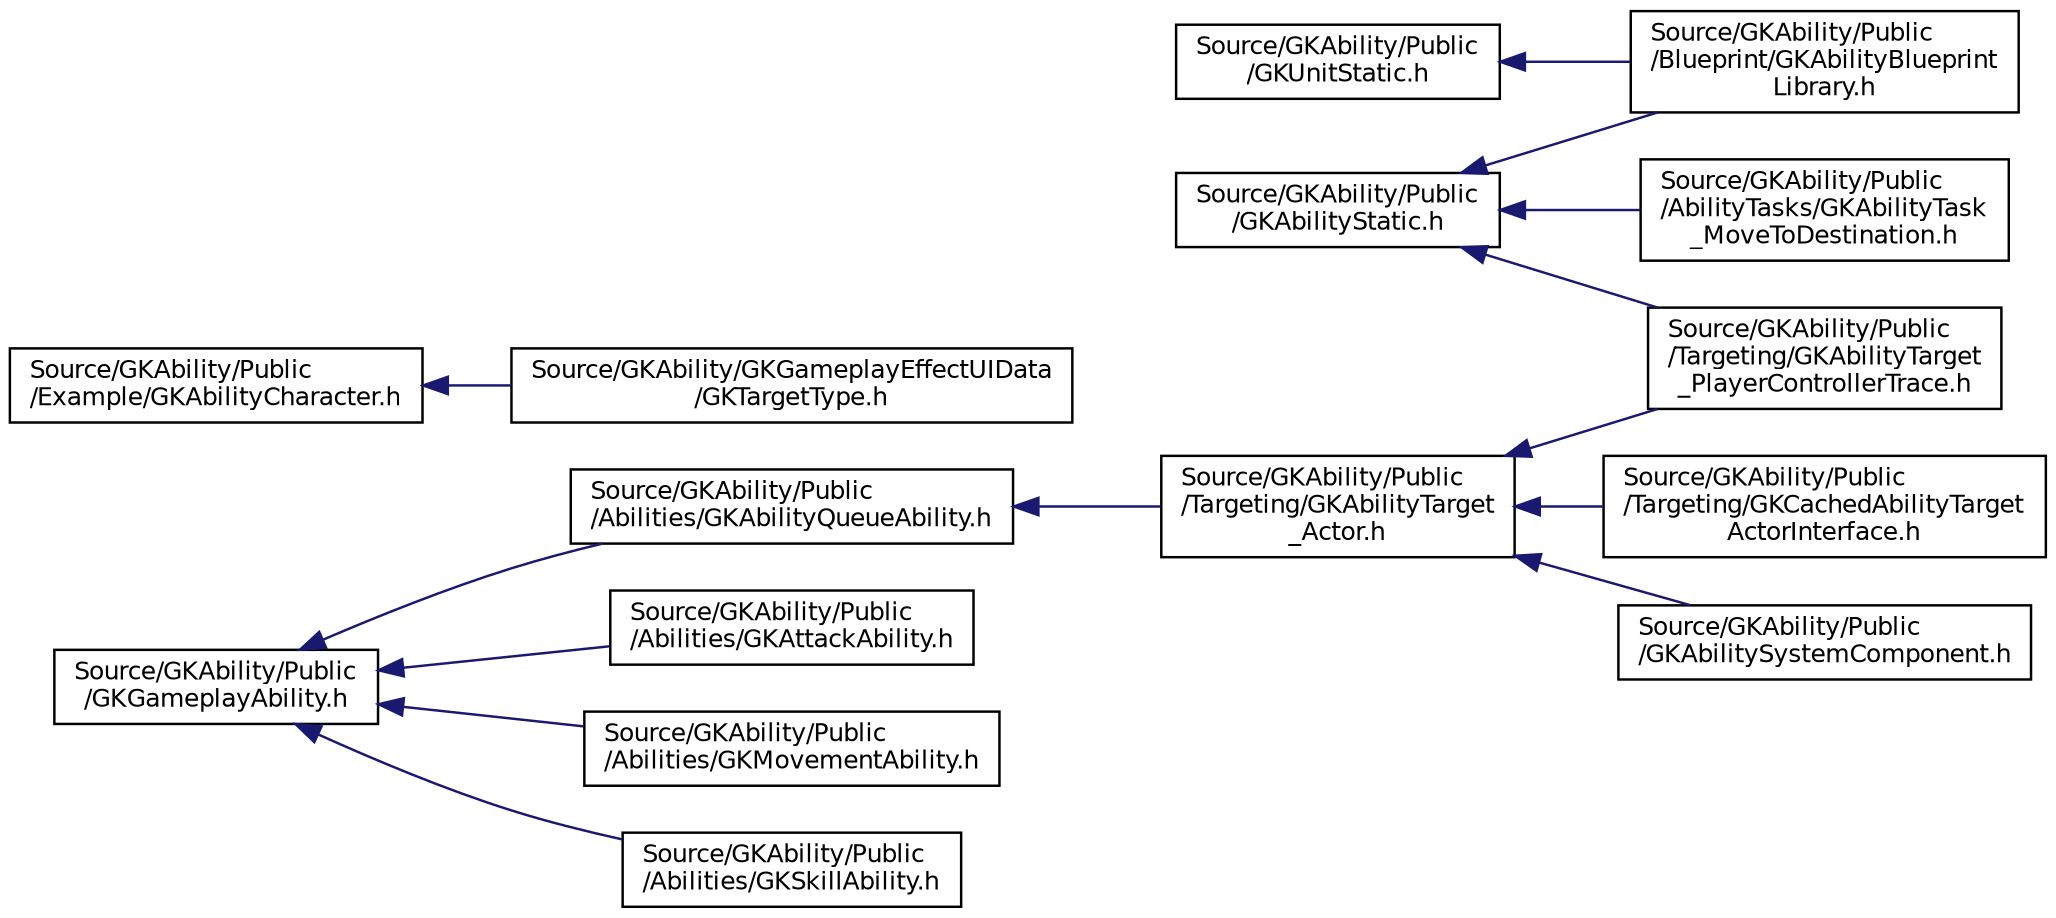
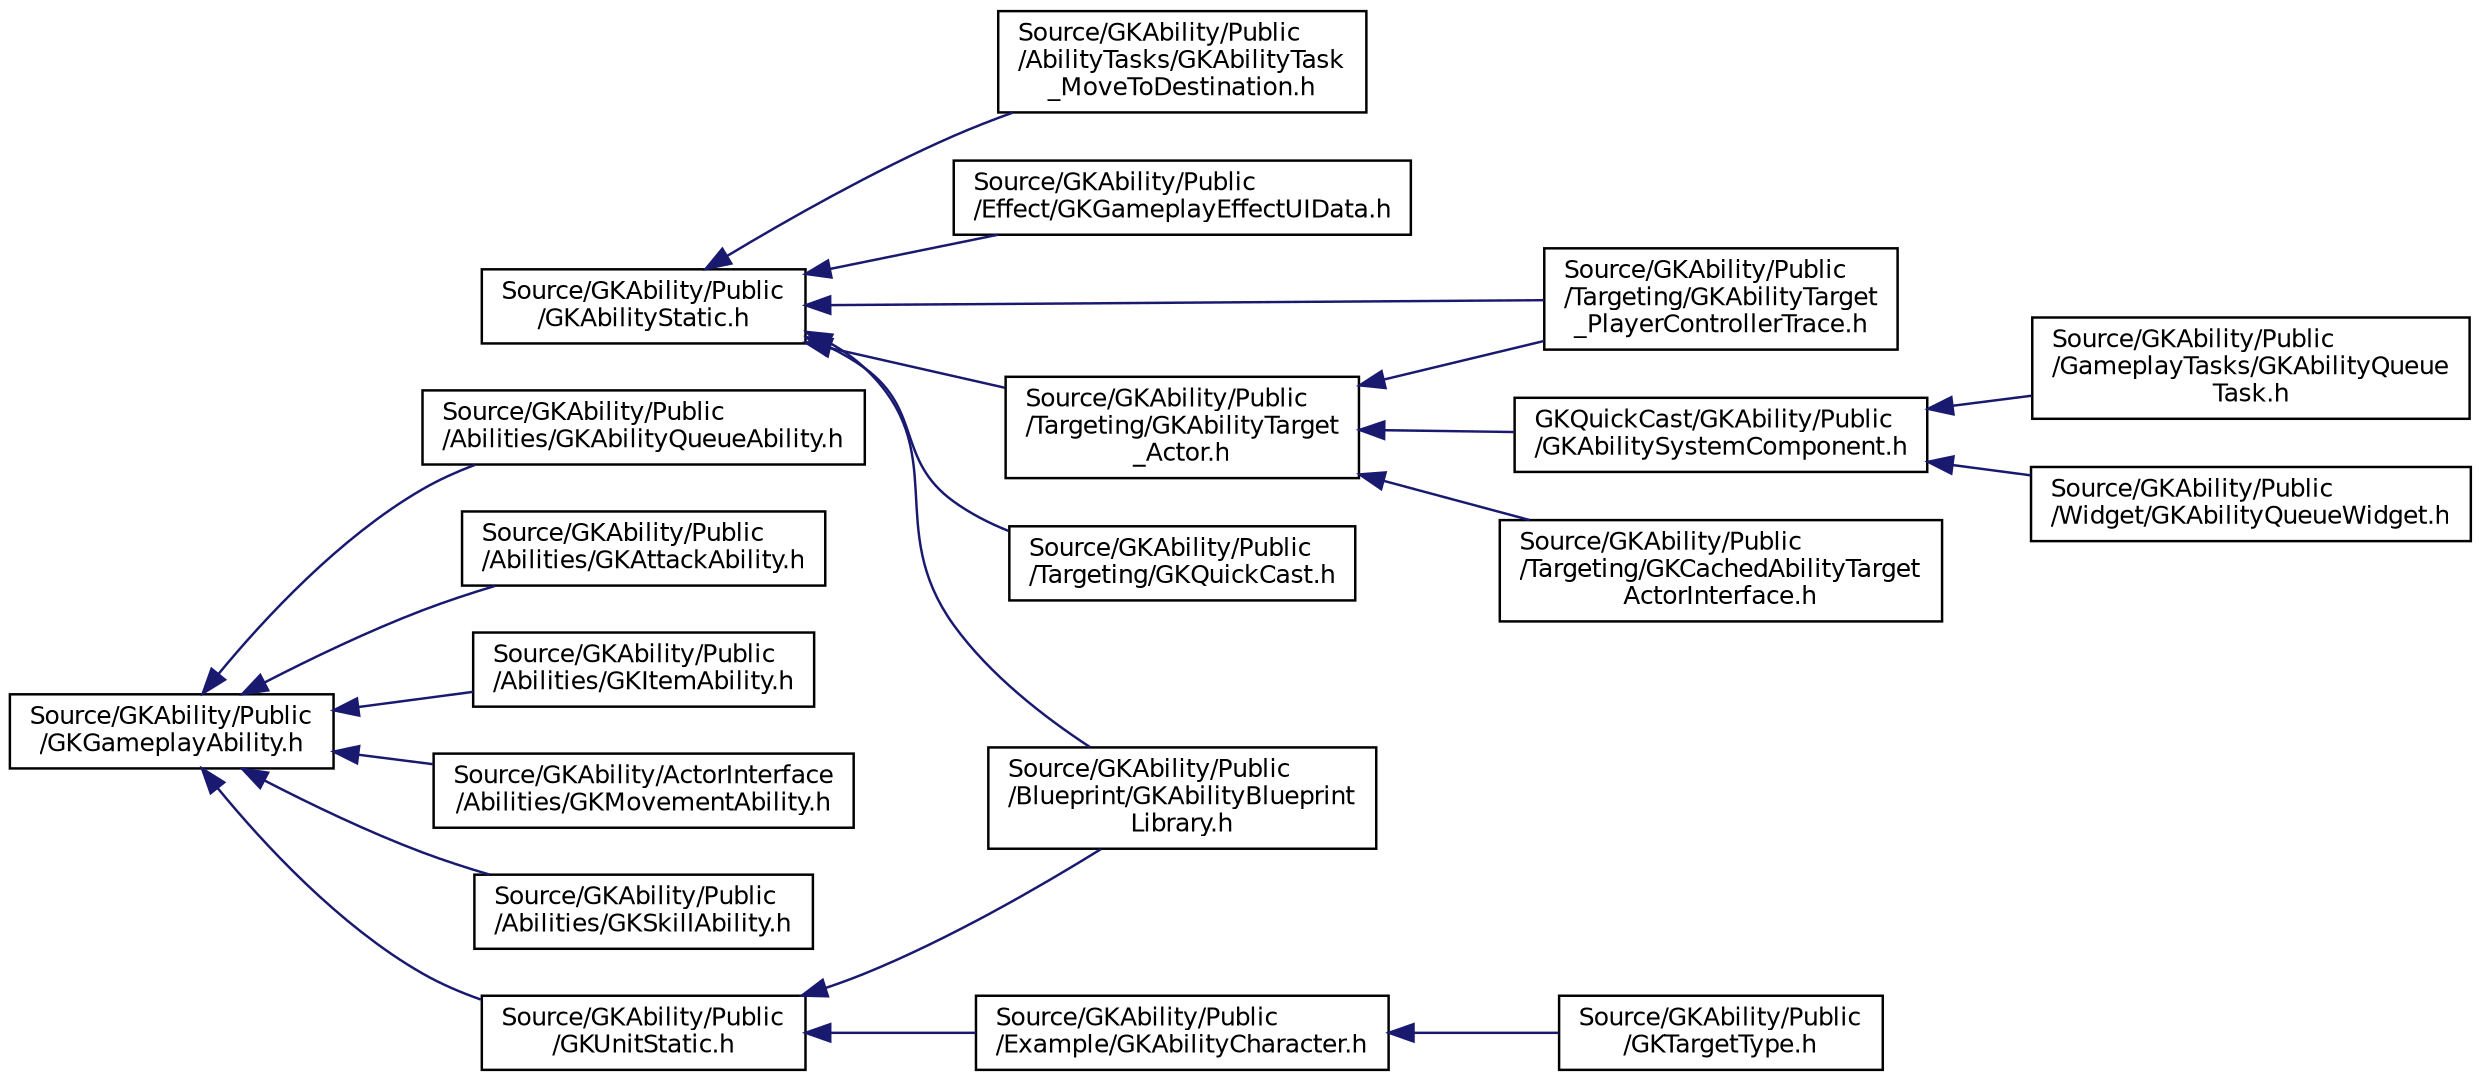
node "Source/GKAbility/Public /Effect/GKGameplayEffectUIData.h": added
node "Source/GKAbility/Public /GameplayTasks/GKAbilityQueue Task.h": added
node "Source/GKAbility/GKGameplayEffectUIData /GKTargetType.h": label "Source/GKAbility/GKGameplayEffectUIData /GKTargetType.h" -> "Source/GKAbility/Public /GKTargetType.h"
node "Source/GKAbility/Public /Widget/GKAbilityQueueWidget.h": added
edge "Source/GKAbility/Public /Targeting/GKAbilityTarget _Actor.h" -> "Source/GKAbility/Public /Abilities/GKAbilityQueueAbility.h": now "Source/GKAbility/Public /Targeting/GKAbilityTarget _Actor.h" -> "Source/GKAbility/Public /GKAbilityStatic.h"
node "Source/GKAbility/Public /Targeting/GKQuickCast.h": added
node "Source/GKAbility/Public /GKAbilitySystemComponent.h": label "Source/GKAbility/Public /GKAbilitySystemComponent.h" -> "GKQuickCast/GKAbility/Public /GKAbilitySystemComponent.h"
node "Source/GKAbility/Public /Abilities/GKItemAbility.h": added
node "Source/GKAbility/Public /Abilities/GKMovementAbility.h": label "Source/GKAbility/Public /Abilities/GKMovementAbility.h" -> "Source/GKAbility/ActorInterface /Abilities/GKMovementAbility.h"
edge "Source/GKAbility/Public /GKUnitStatic.h" -> "Source/GKAbility/Public /GKGameplayAbility.h": added
edge "Source/GKAbility/Public /Example/GKAbilityCharacter.h" -> "Source/GKAbility/Public /GKUnitStatic.h": added
